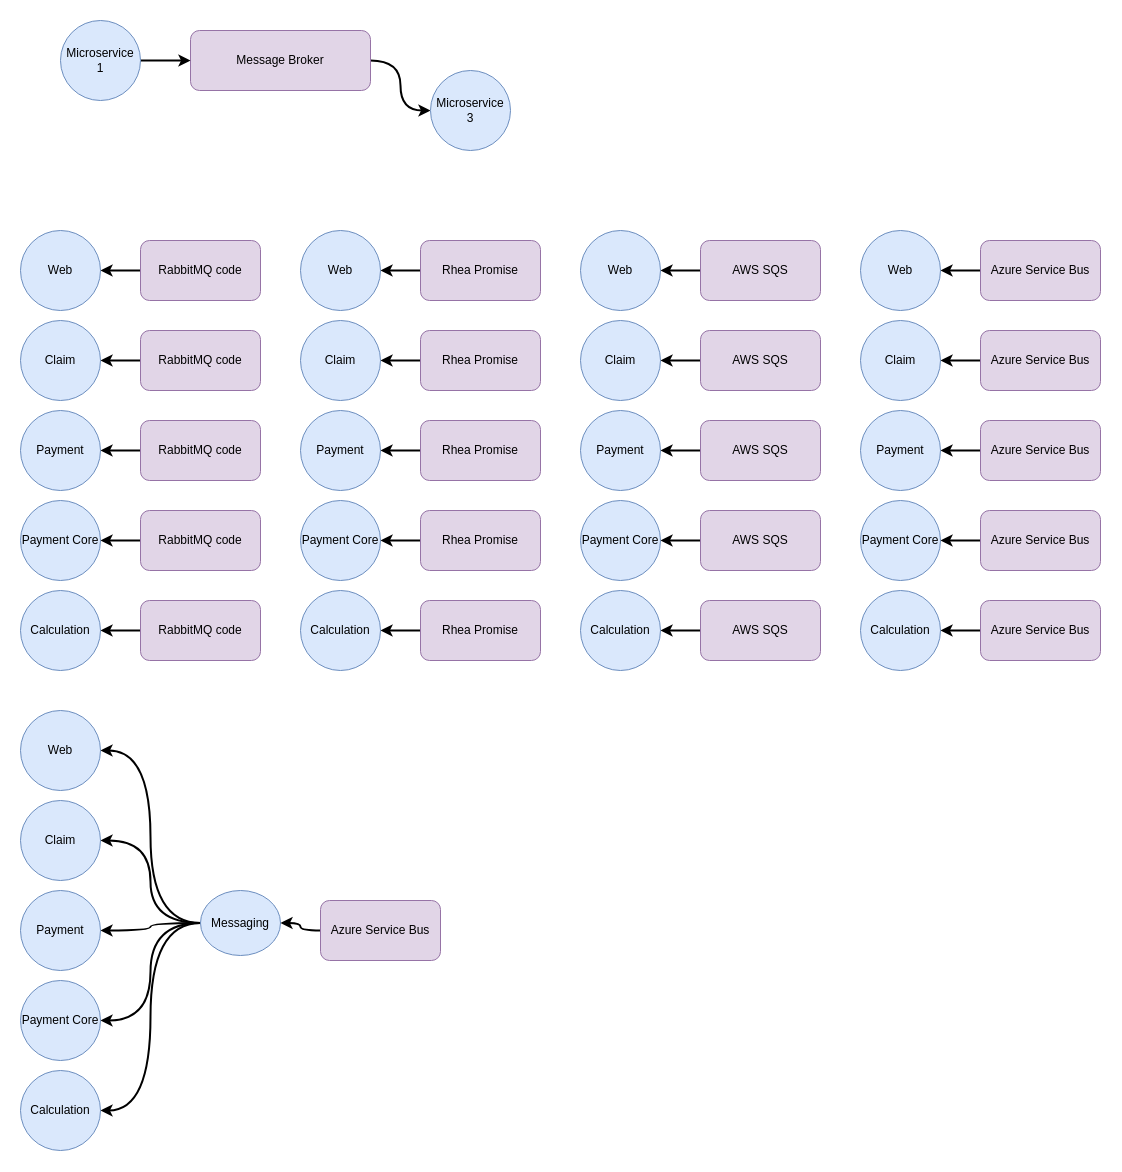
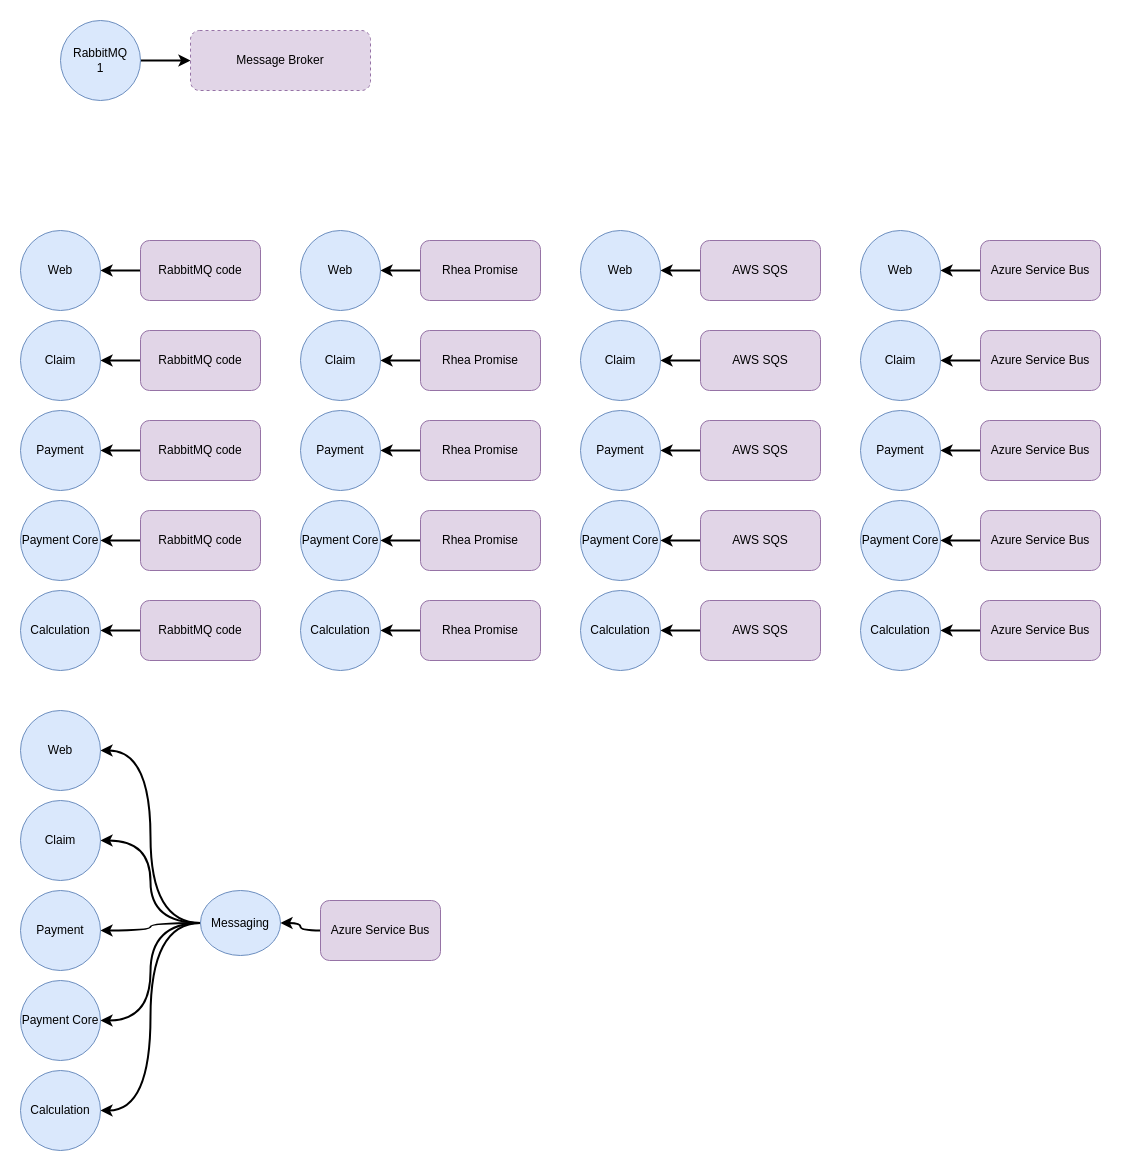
node "Microservice 1": label "Microservice 1" -> "RabbitMQ 1"
node "Message Broker": style solid -> dashed
edge "Message Broker" -> "Microservice 3": removed
node "Microservice 3": removed
